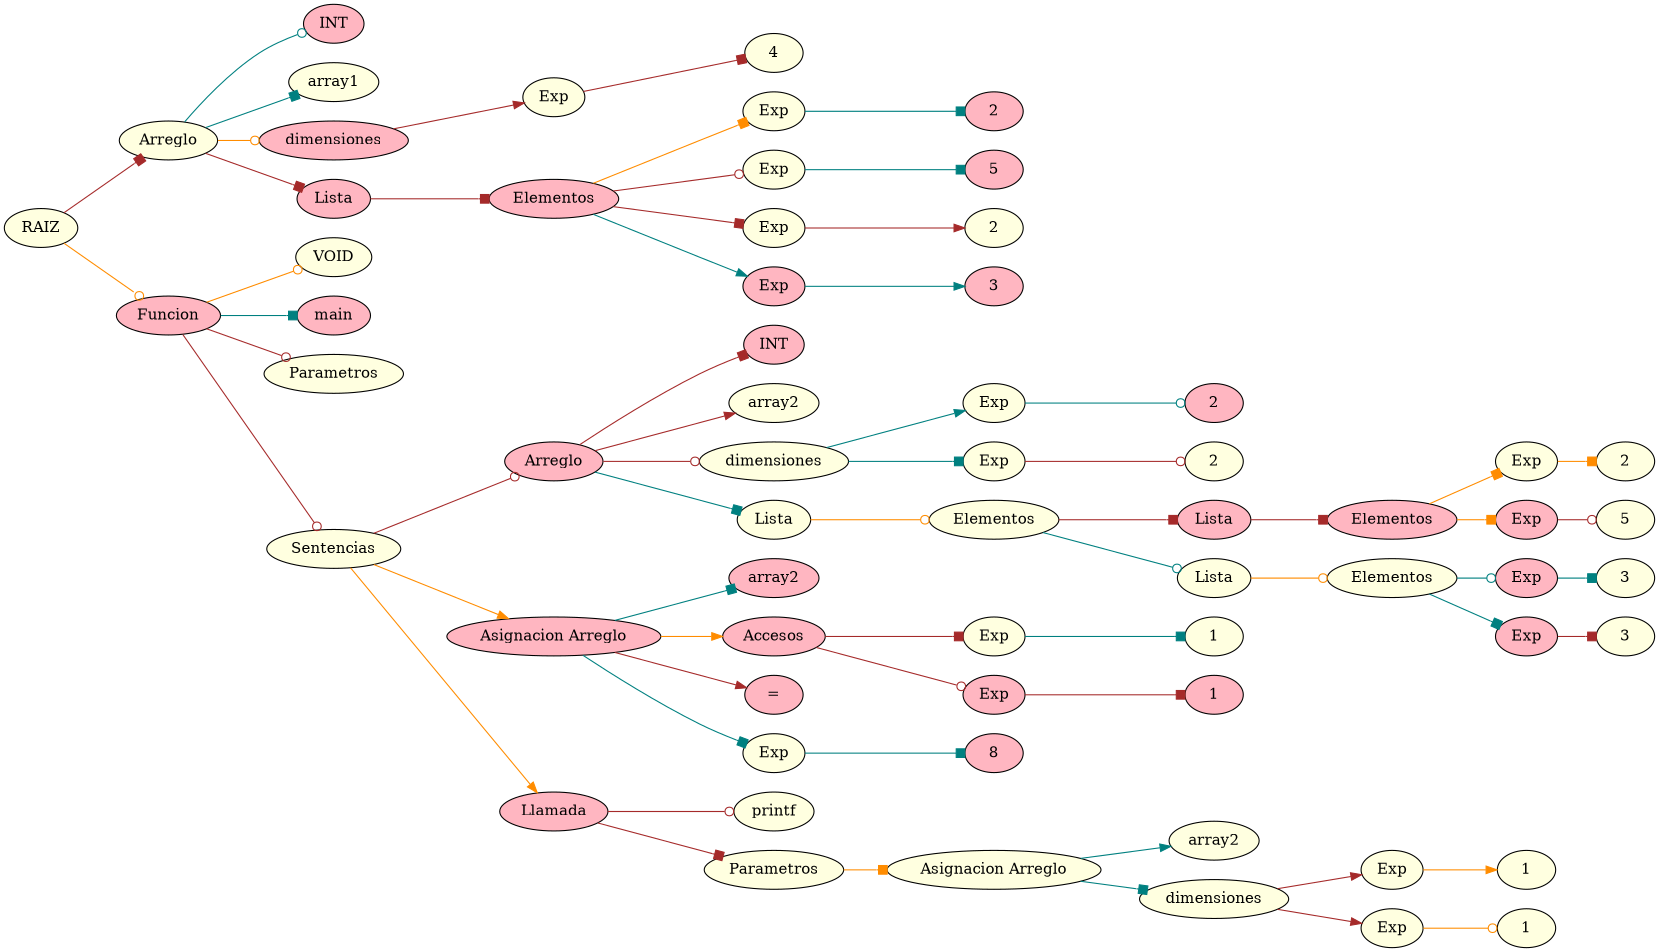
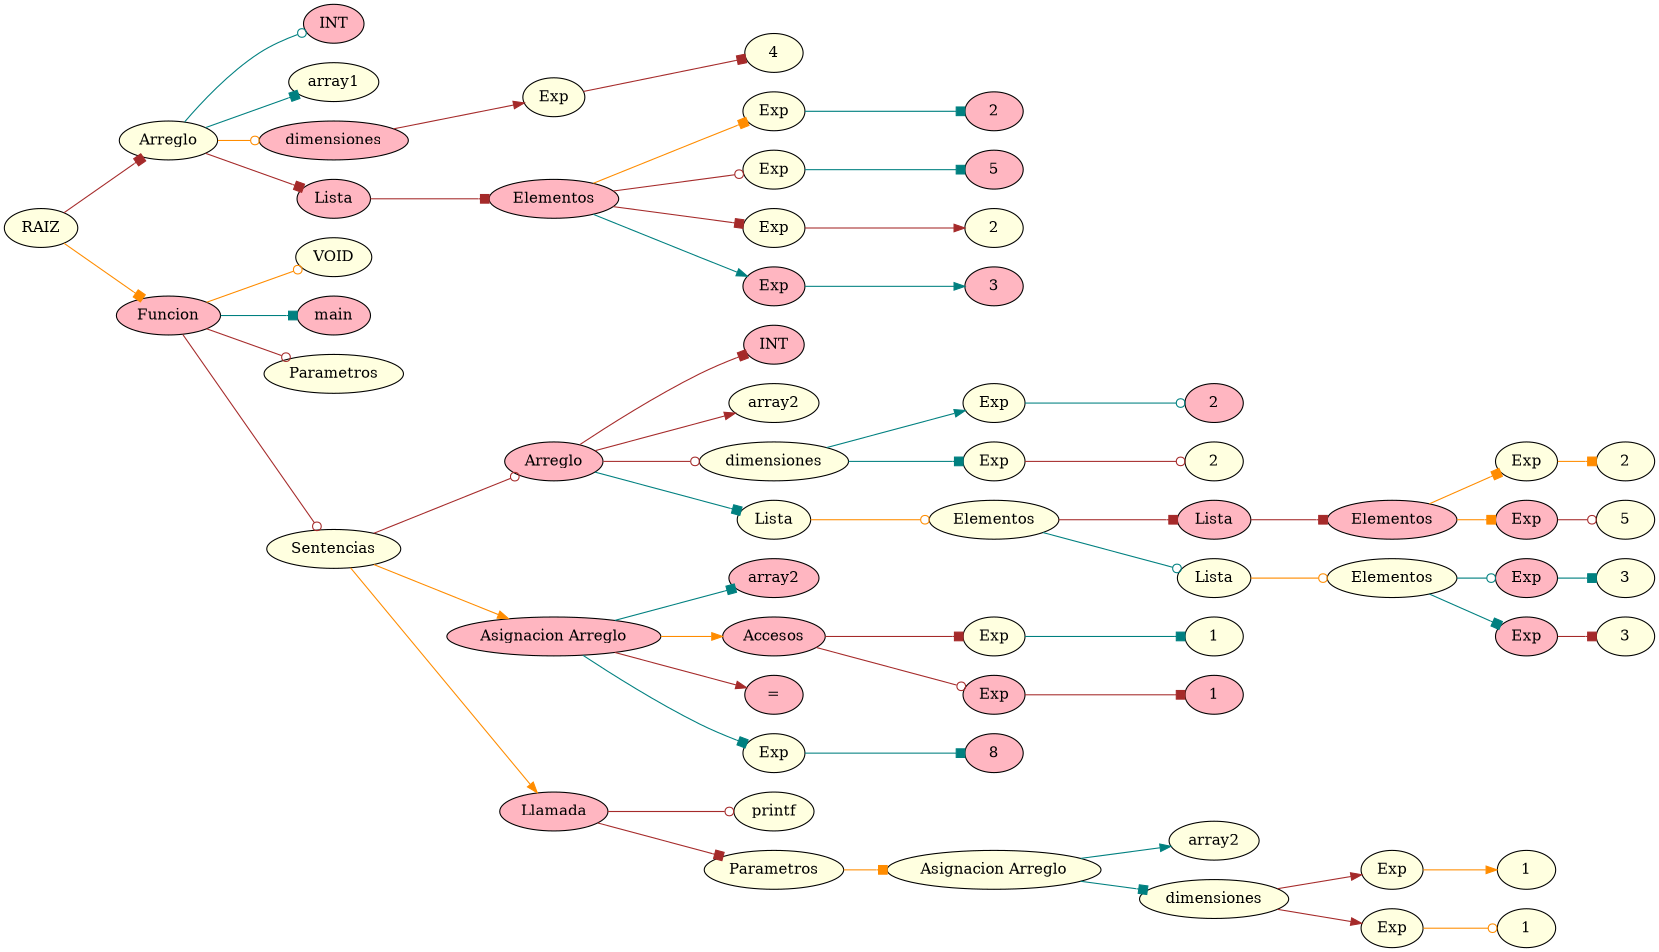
edge "RAIZ" -> "Funcion": arrowhead odot -> box
